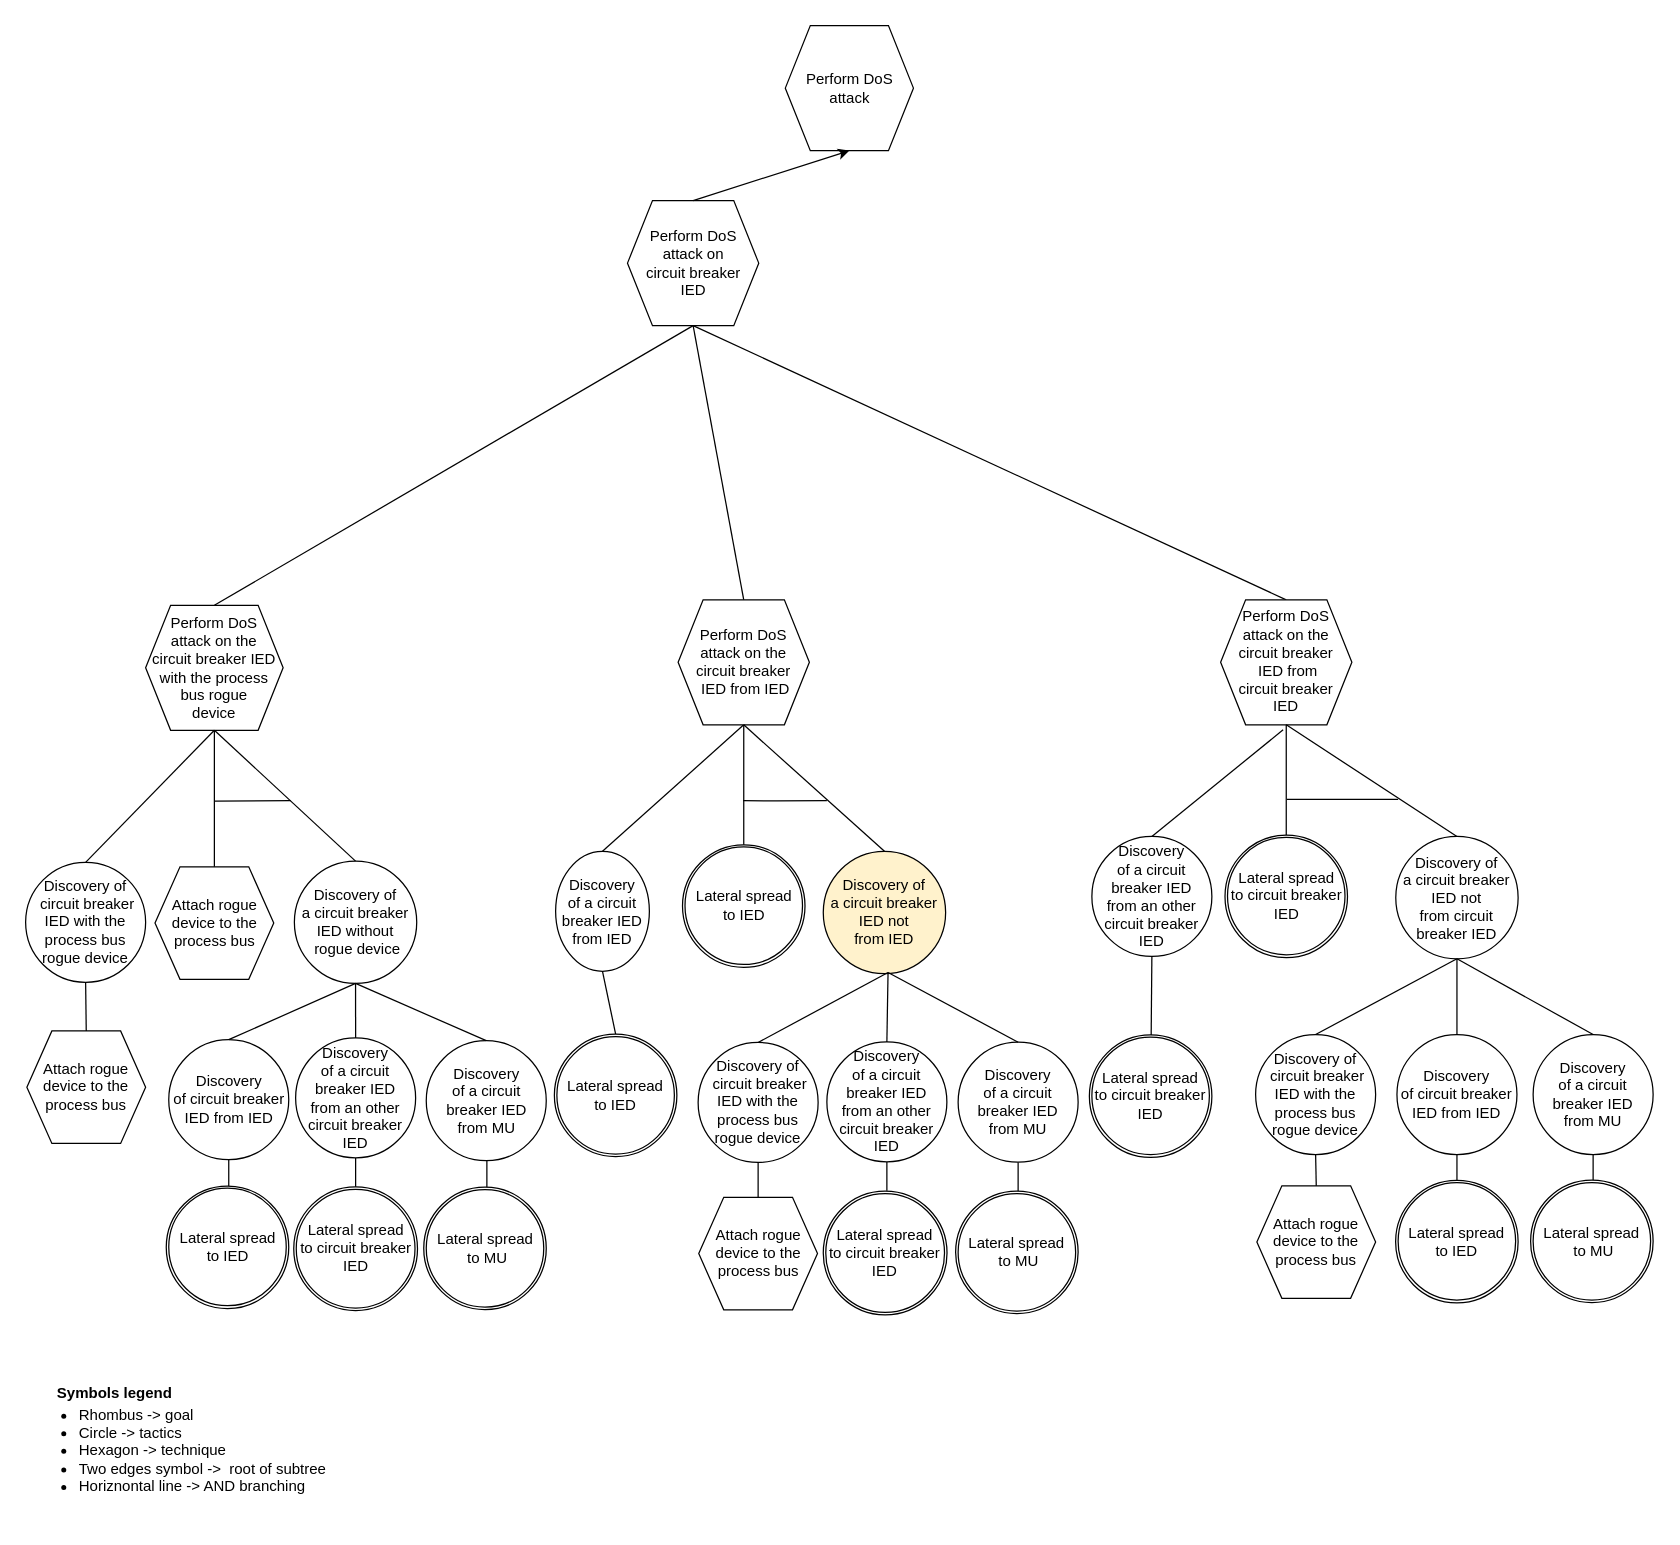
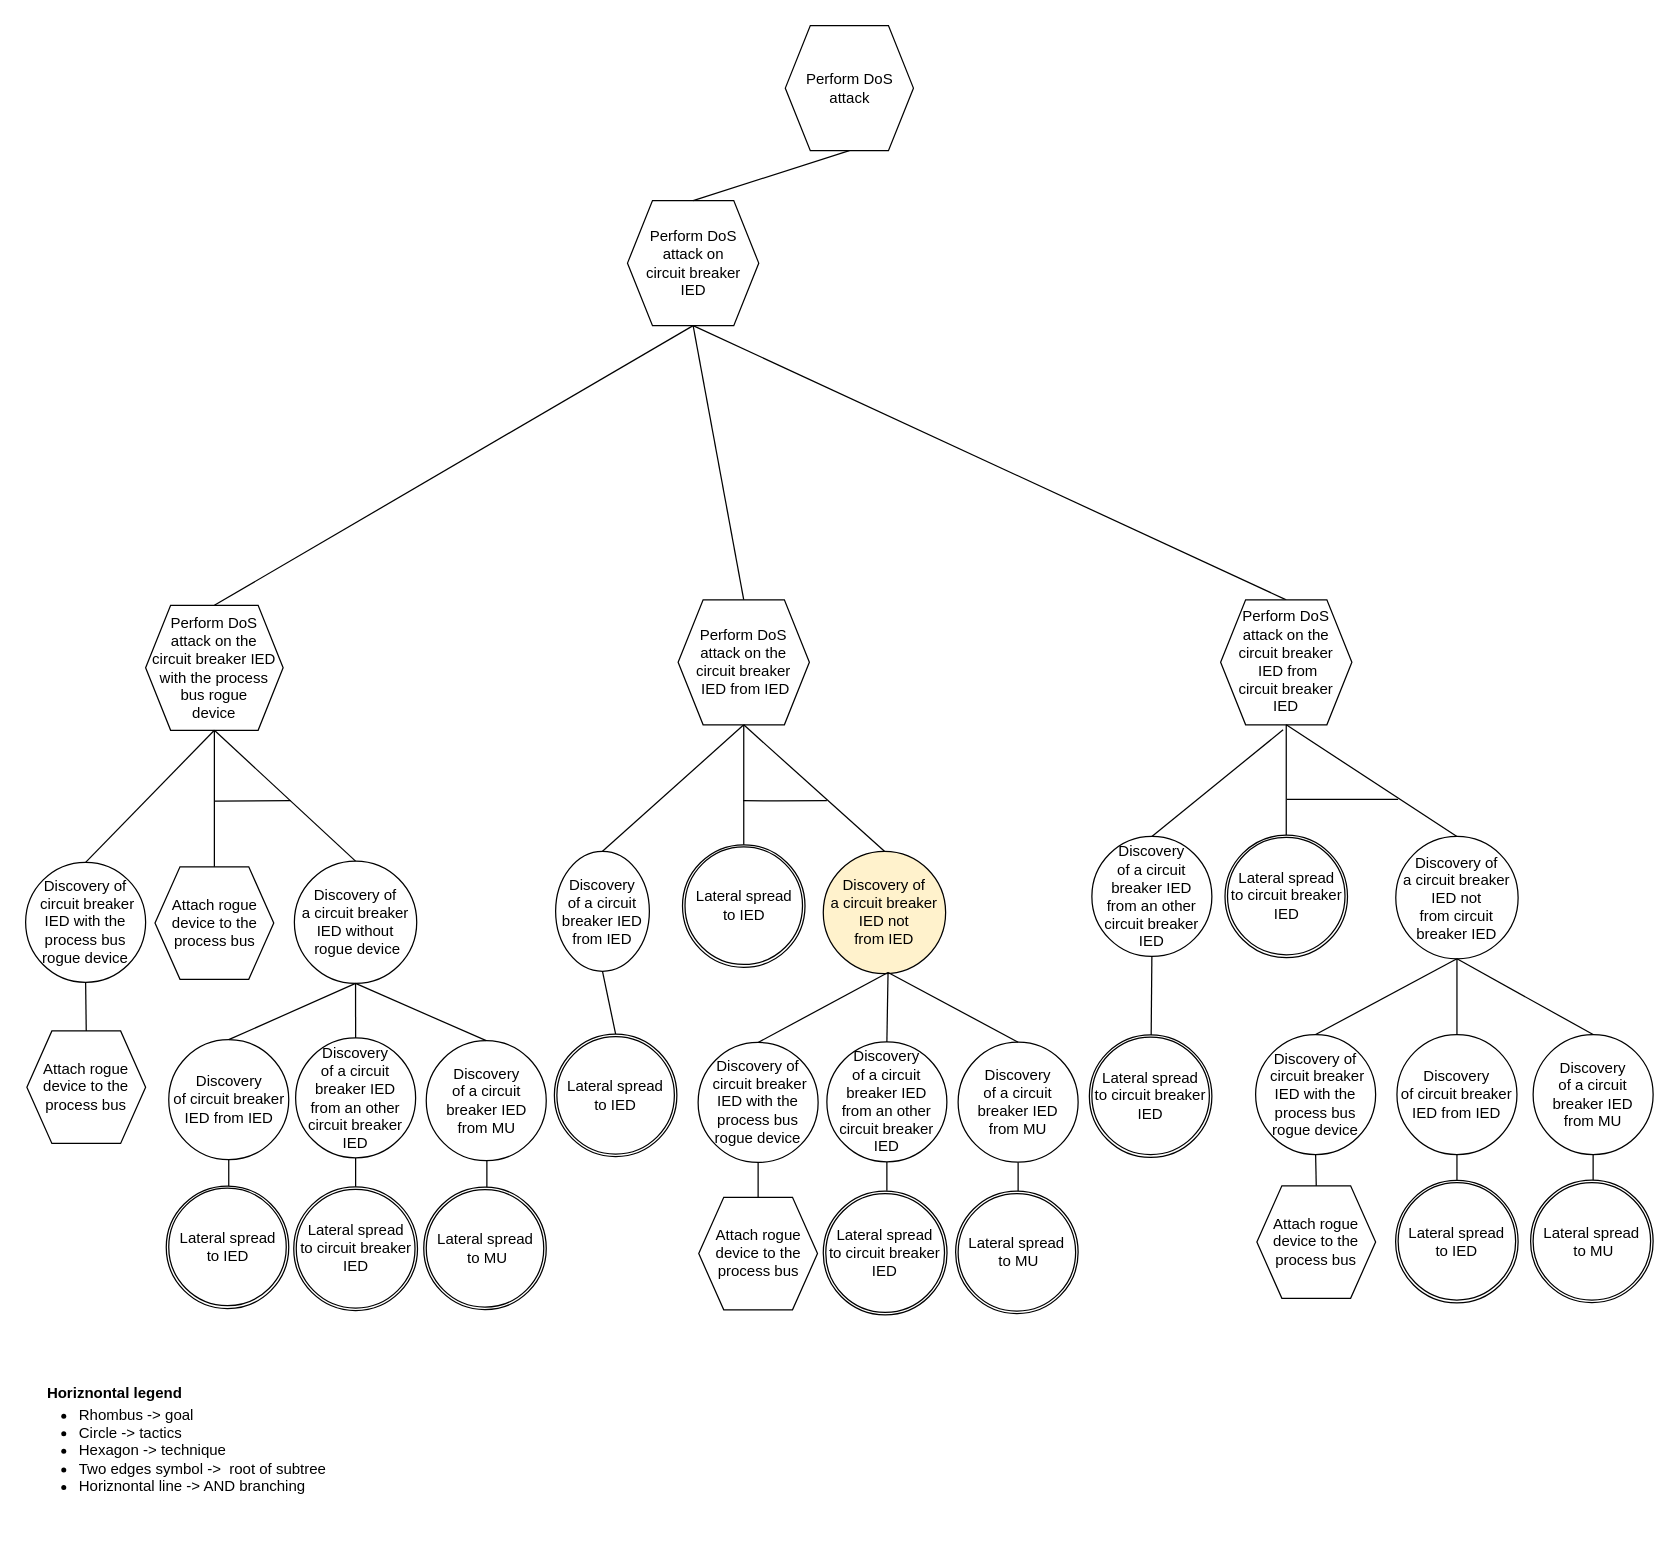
edge "Perform DoS attack on circuit breaker IED" -> "Perform DoS attack": arrowhead classic -> none
node "Symbols legend": label "Symbols legend" -> "Horiznontal legend"
